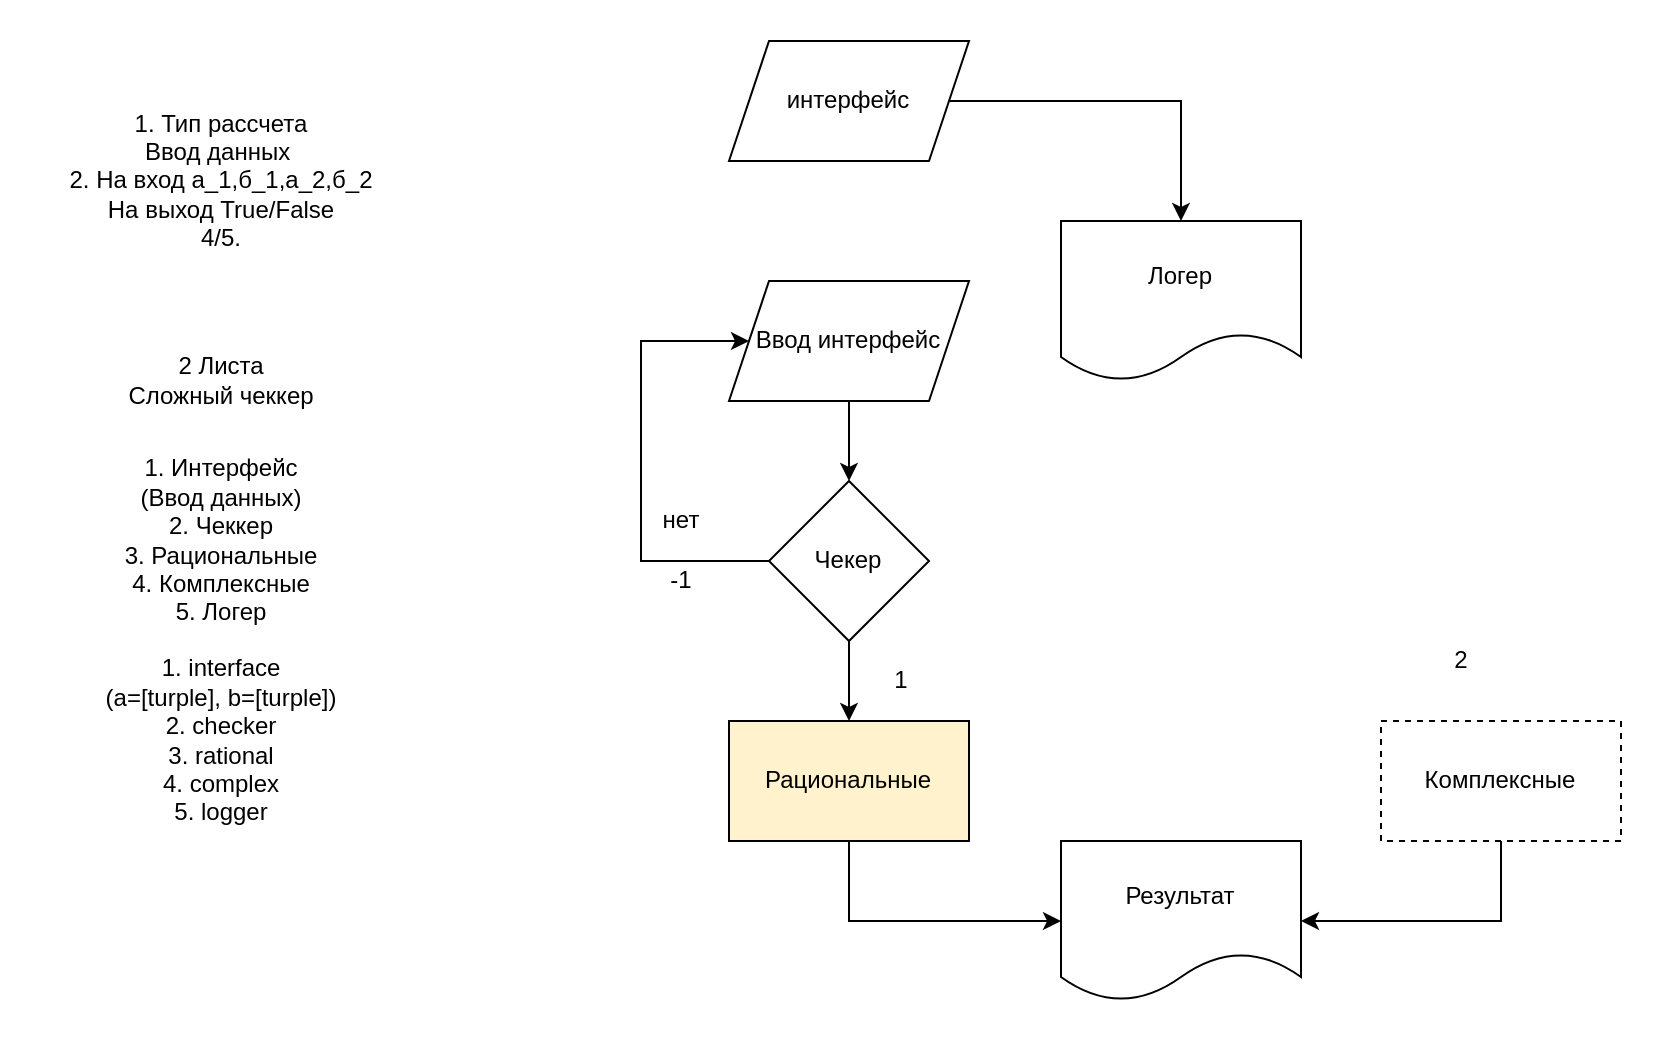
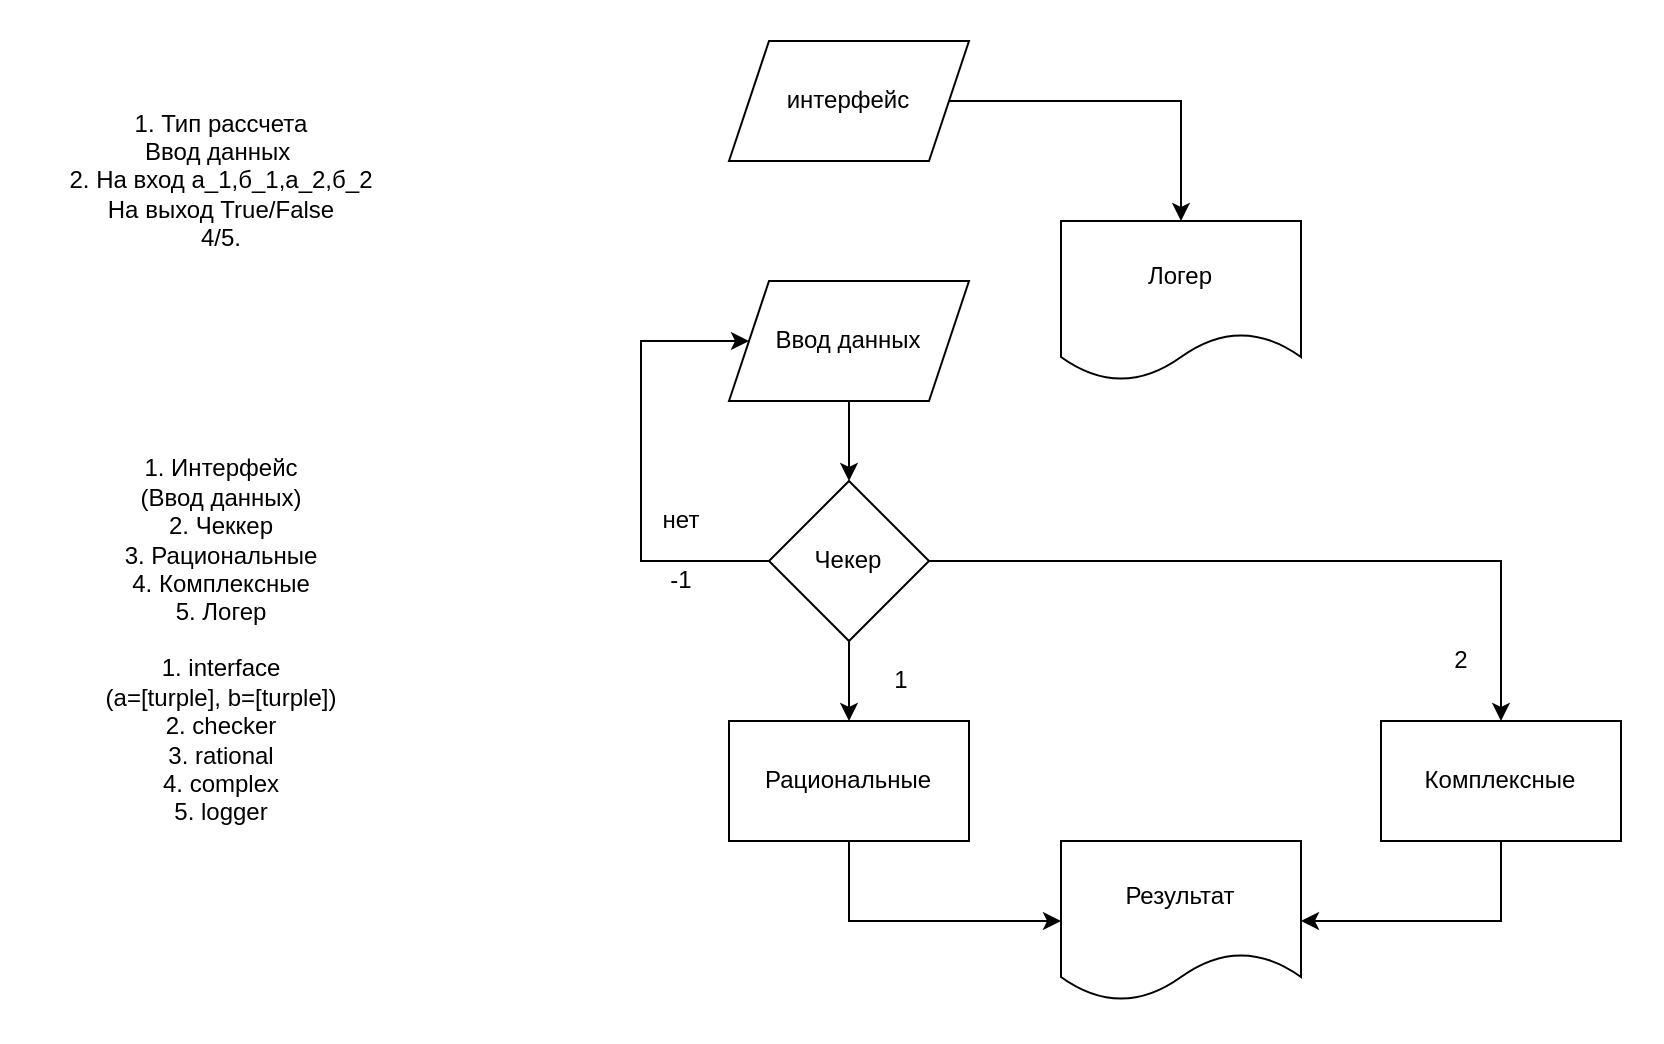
node "Ввод интерфейс": label "Ввод интерфейс" -> "Ввод данных"
node "2 Листа Сложный чеккер": removed
edge "Чекер" -> "Комплексные": added
node "Рациональные": fillcolor #fff2cc -> #ffffff
node "Комплексные": style dashed -> solid
